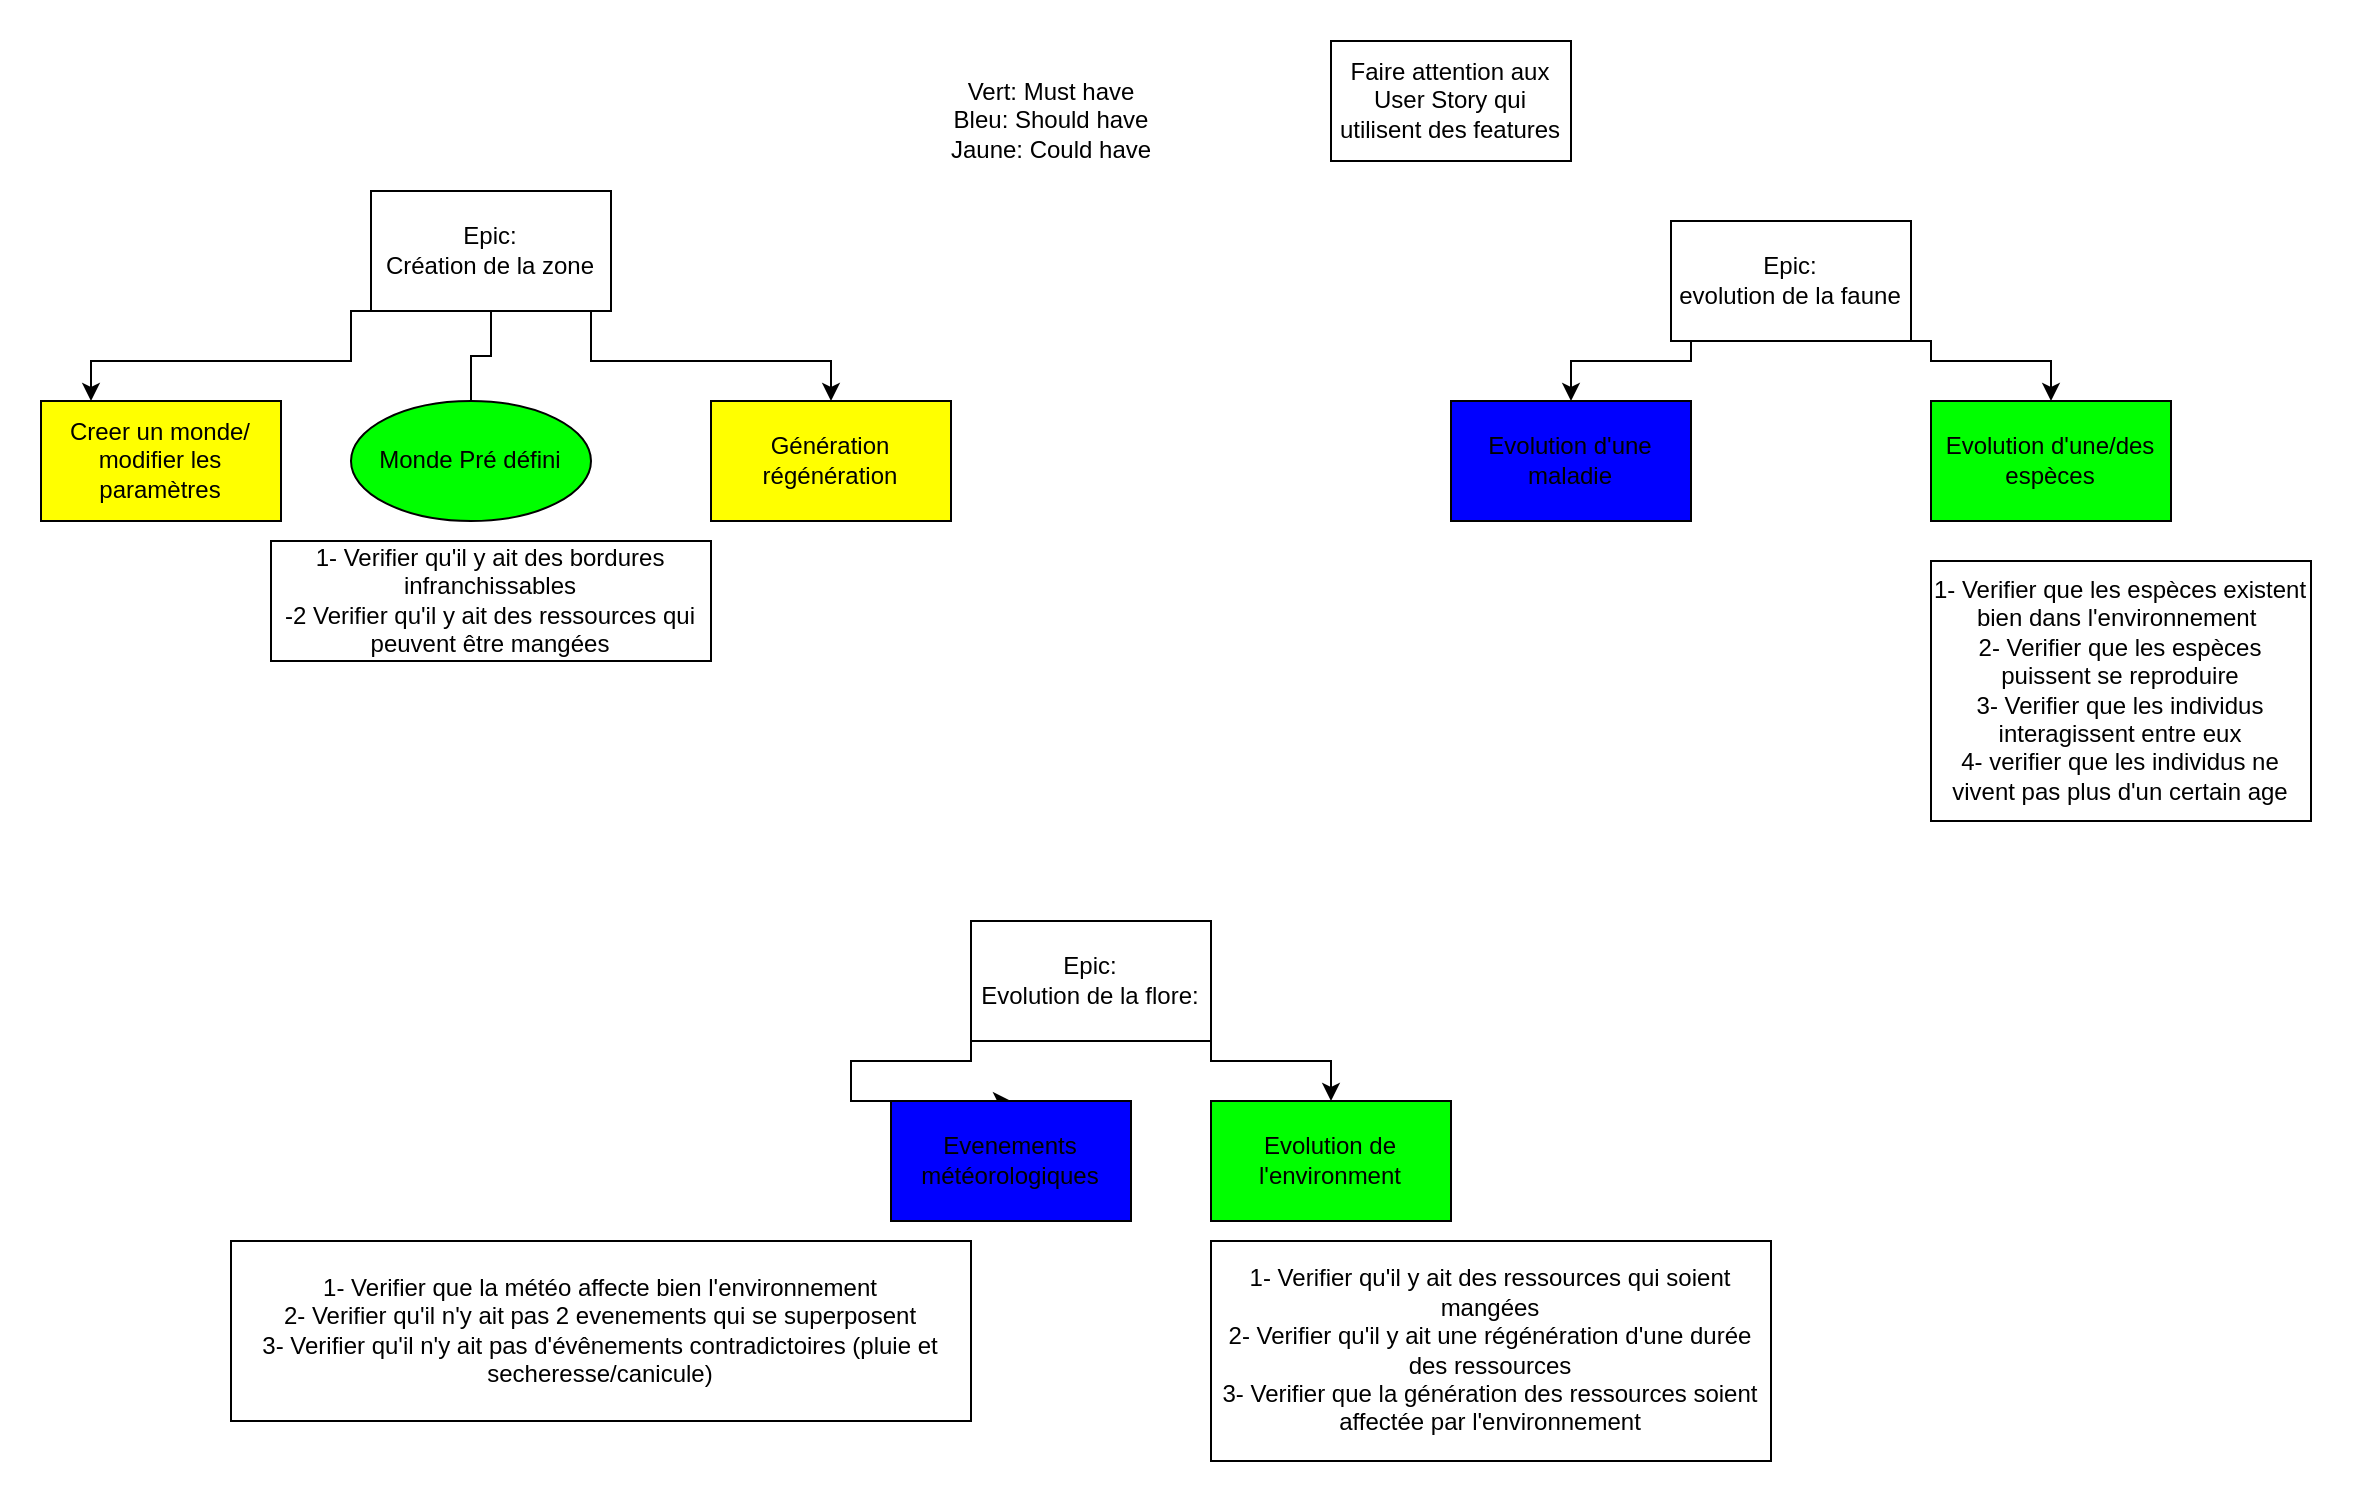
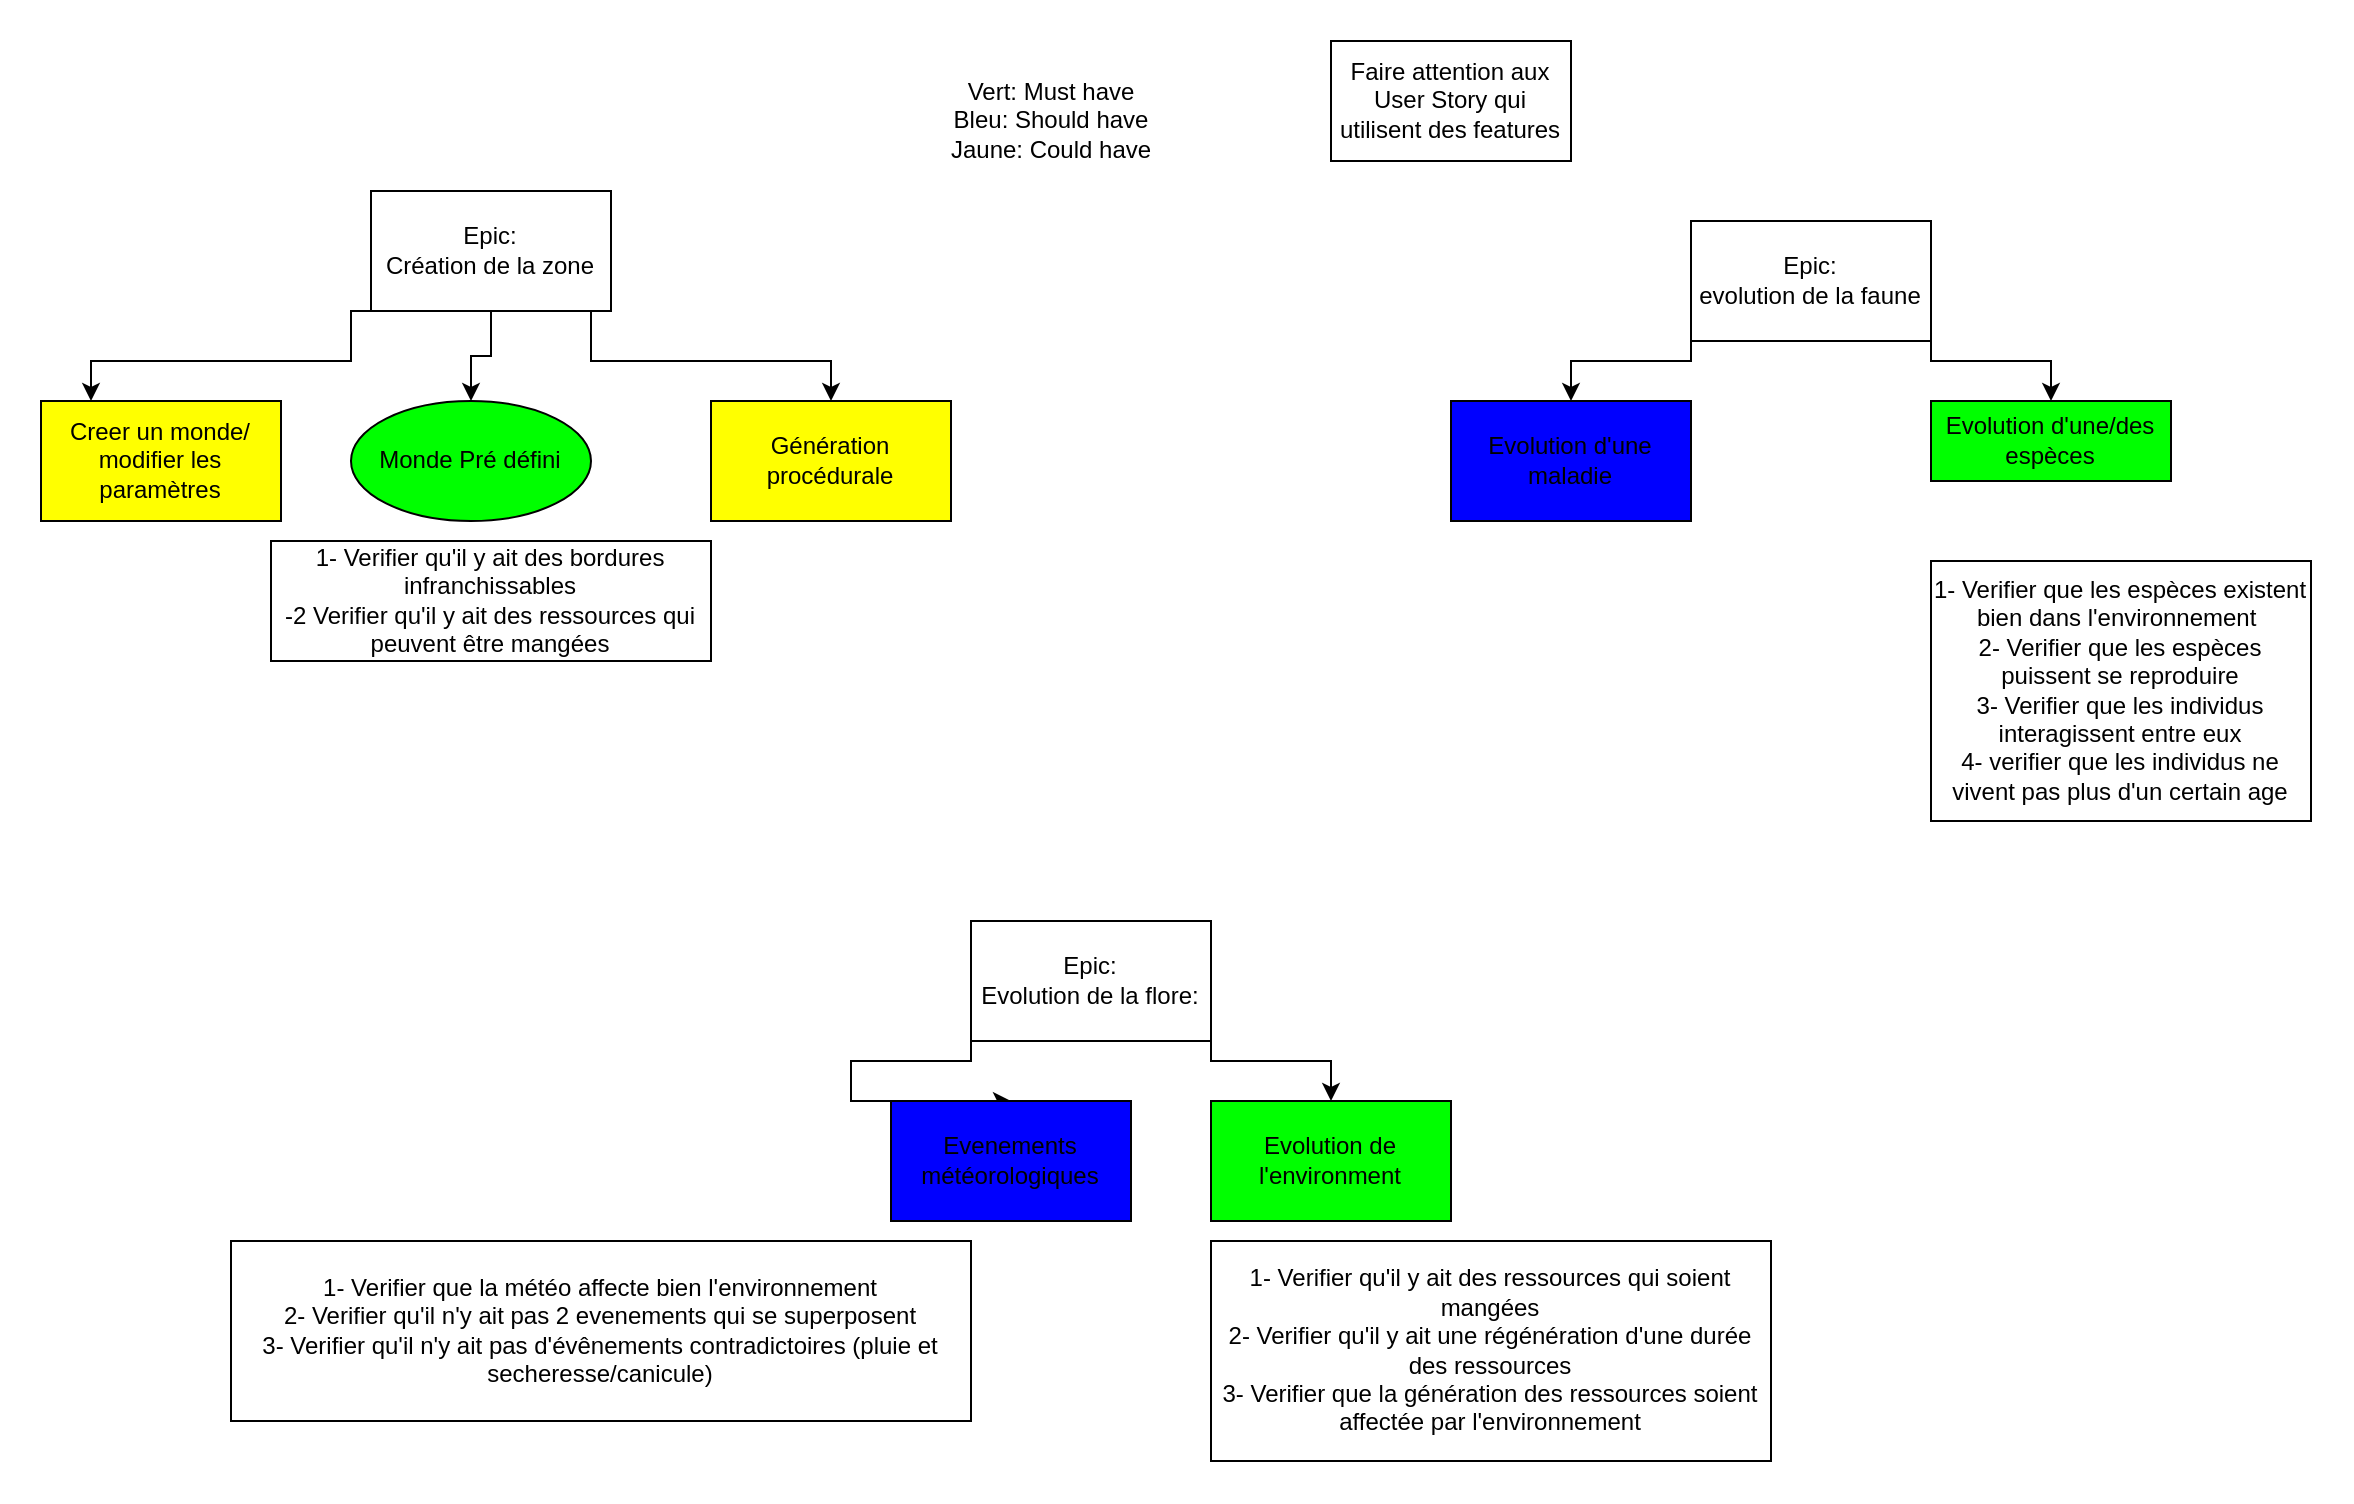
node "Epic: evolution de la faune": moved (1791, 281) -> (1811, 281)
edge "Epic: Création de la zone" -- "Monde Pré défini": arrowhead none -> classic
node "Génération régénération": label "Génération régénération" -> "Génération procédurale"
node "Evolution d'une/des espèces": size 240x120 -> 240x80
